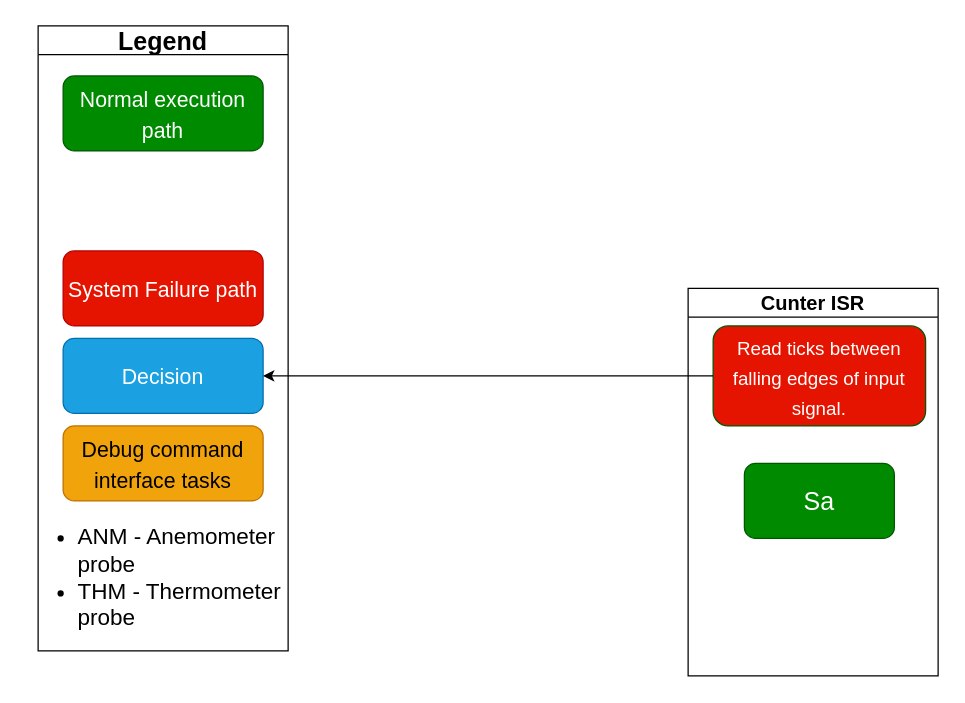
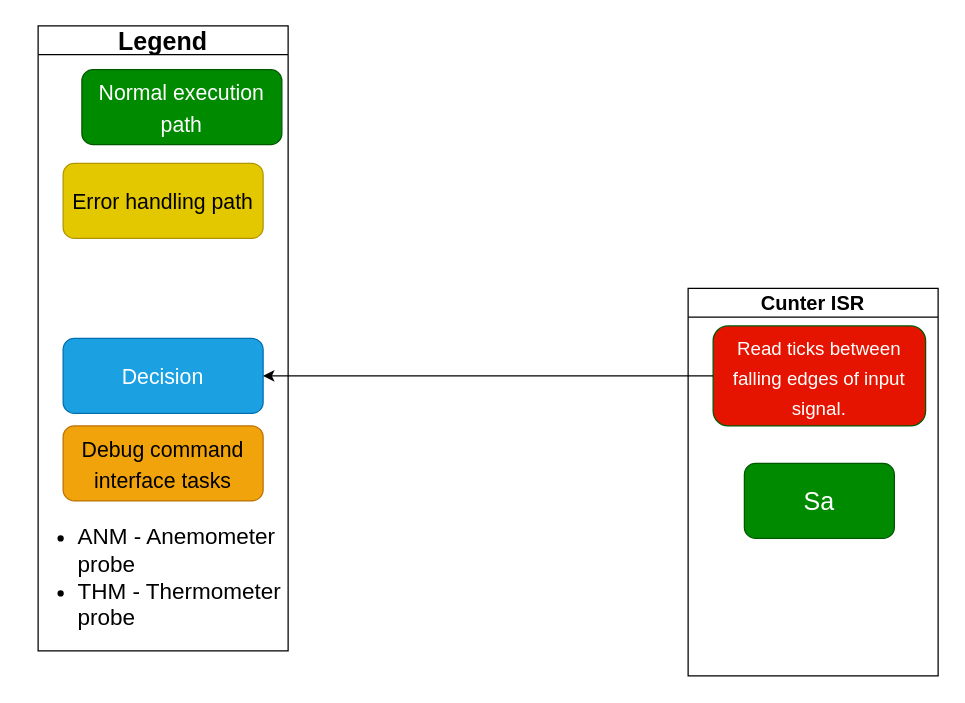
node "Normal execution path": moved (163, 113) -> (182, 107)
node "Error handling path": added
node "System Failure path": removed
